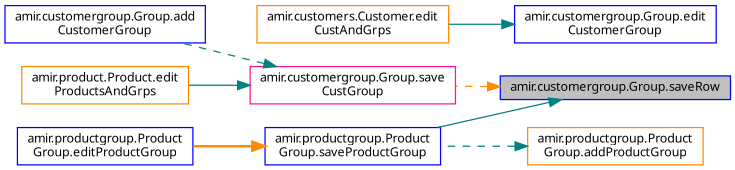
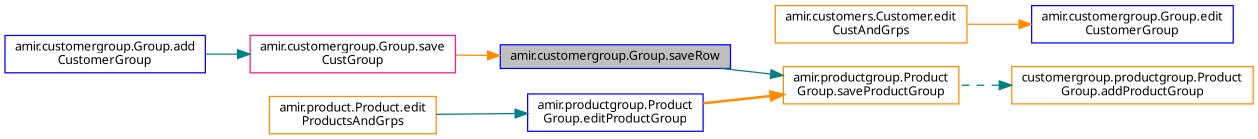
edge "amir.customers.Customer.edit CustAndGrps" -> "amir.customergroup.Group.edit CustomerGroup": color teal -> darkorange
edge "amir.customergroup.Group.add CustomerGroup" -> "amir.customergroup.Group.save CustGroup": style dashed -> solid
edge "amir.product.Product.edit ProductsAndGrps" -> "amir.customergroup.Group.save CustGroup": now "amir.product.Product.edit ProductsAndGrps" -> "amir.productgroup.Product Group.editProductGroup"
edge "amir.customergroup.Group.save CustGroup" -> "amir.customergroup.Group.saveRow": style dashed -> solid
edge "amir.productgroup.Product Group.saveProductGroup" -> "amir.customergroup.Group.saveRow": reversed
node "amir.productgroup.Product Group.saveProductGroup": color blue -> darkorange
node "amir.productgroup.Product Group.addProductGroup": label "amir.productgroup.Product Group.addProductGroup" -> "customergroup.productgroup.Product Group.addProductGroup"
